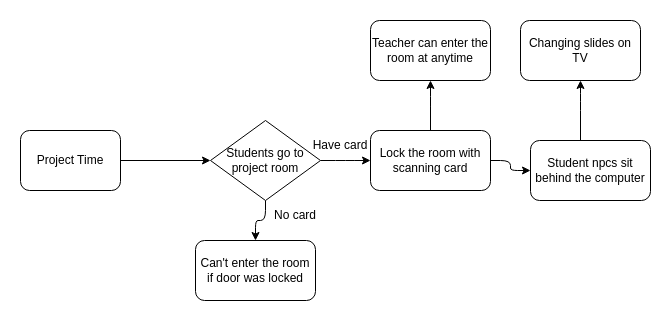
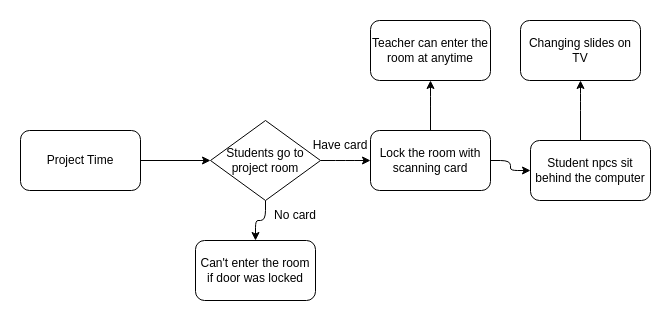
node "Project Time": size 100x60 -> 120x60
